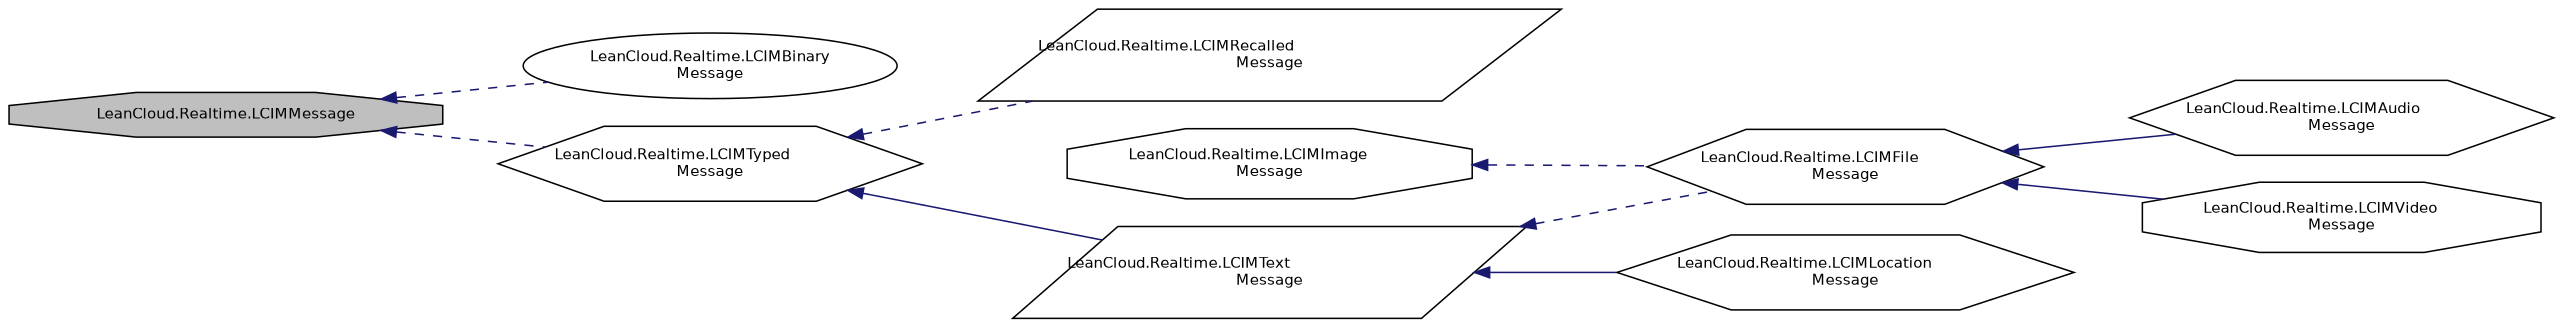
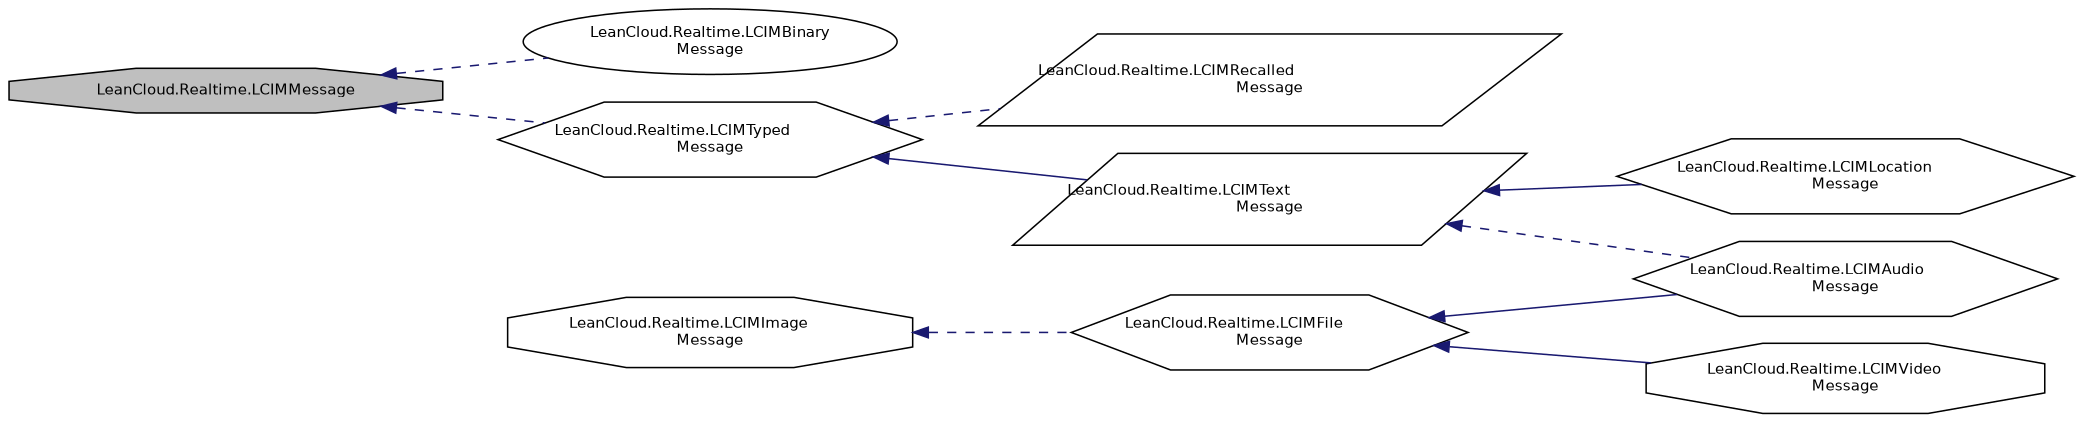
edge "LeanCloud.Realtime.LCIMFile Message" -> "LeanCloud.Realtime.LCIMText Message": now "LeanCloud.Realtime.LCIMAudio Message" -> "LeanCloud.Realtime.LCIMText Message"
